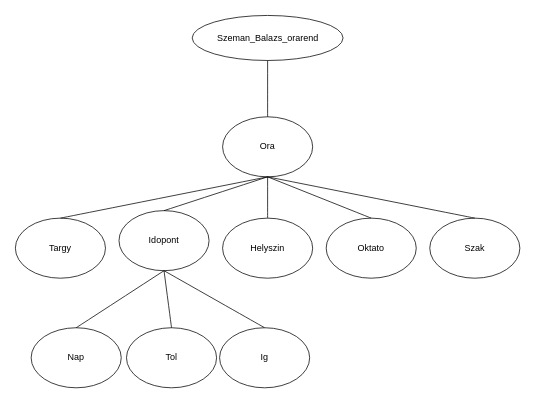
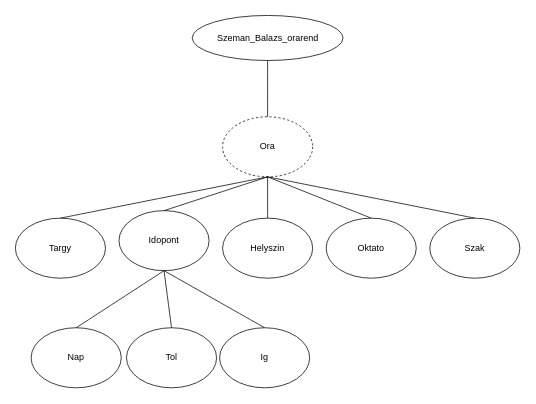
node "Ora": style solid -> dashed
